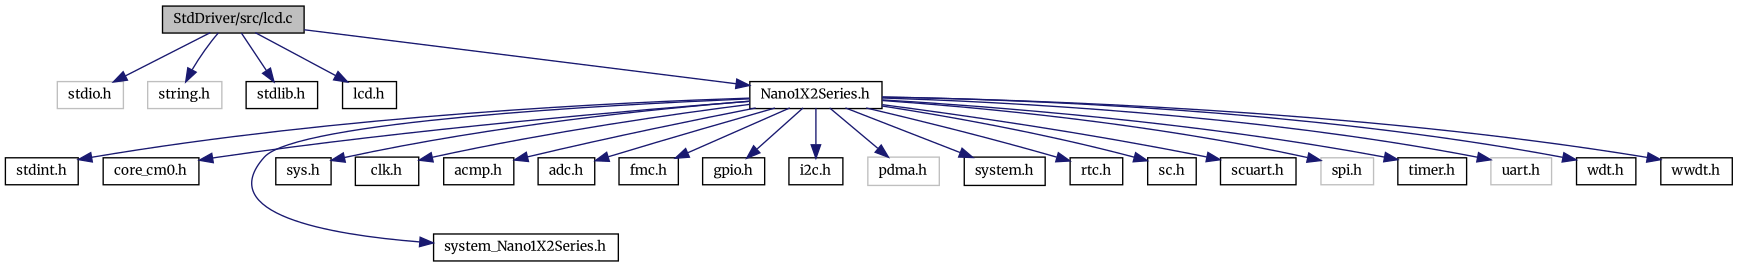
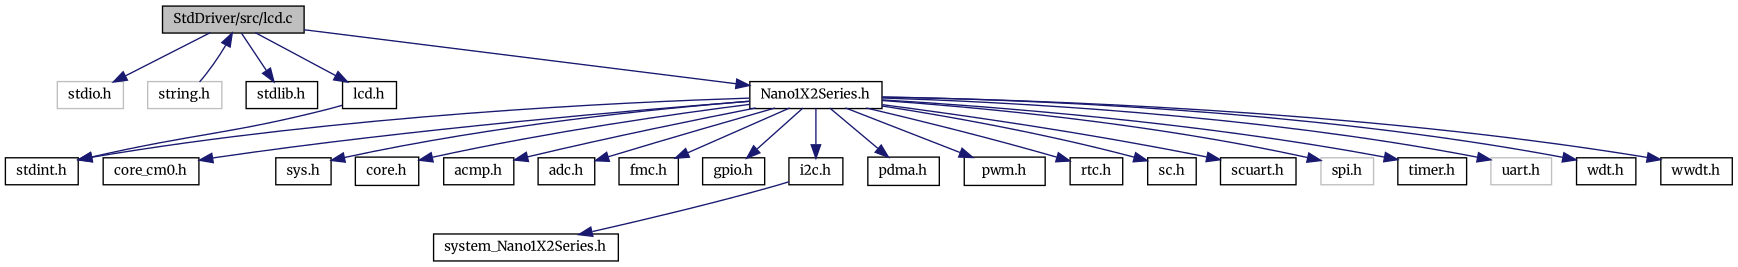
edge "StdDriver/src/lcd.c" -> "string.h": reversed
edge "lcd.h" -> "stdint.h": added
edge "Nano1X2Series.h" -> "system_Nano1X2Series.h": now "i2c.h" -> "system_Nano1X2Series.h"
node "clk.h": label "clk.h" -> "core.h"
node "pdma.h": color grey75 -> black
node "system.h": label "system.h" -> "pwm.h"
